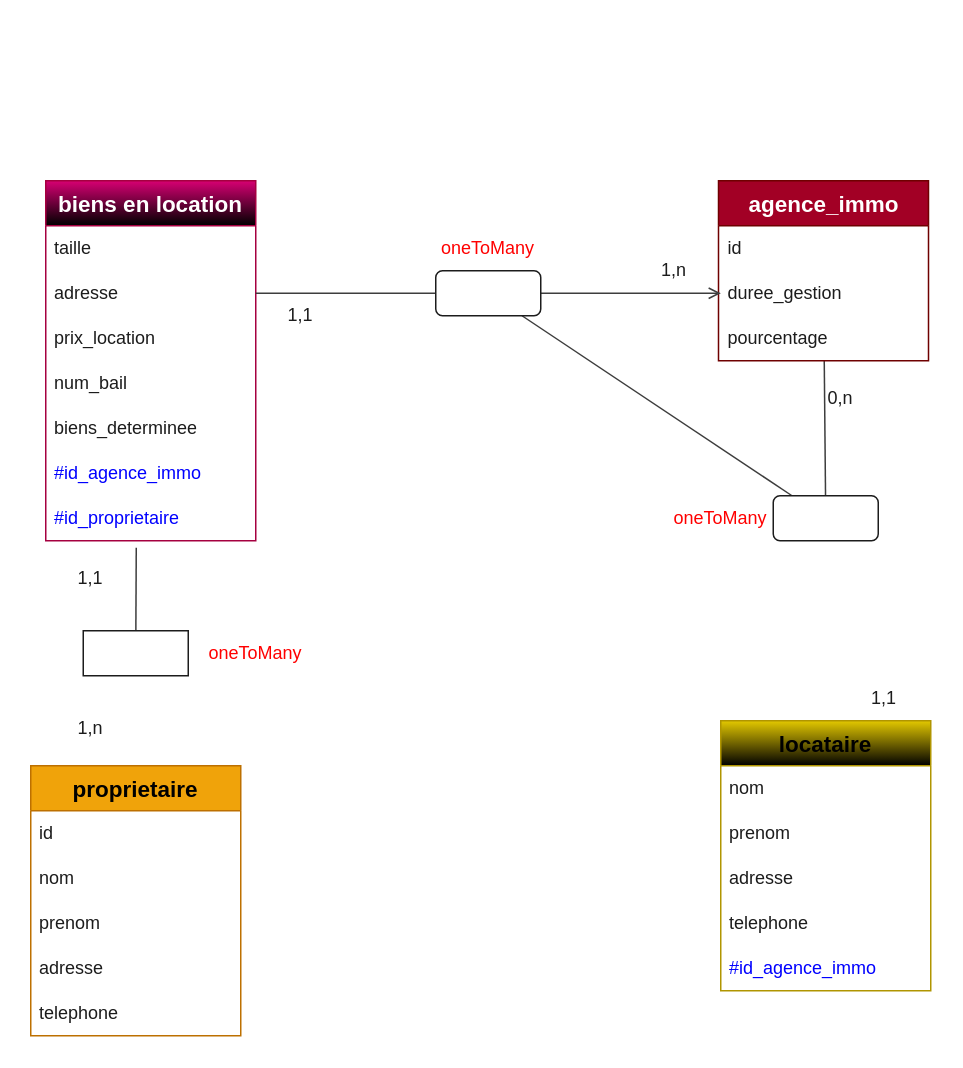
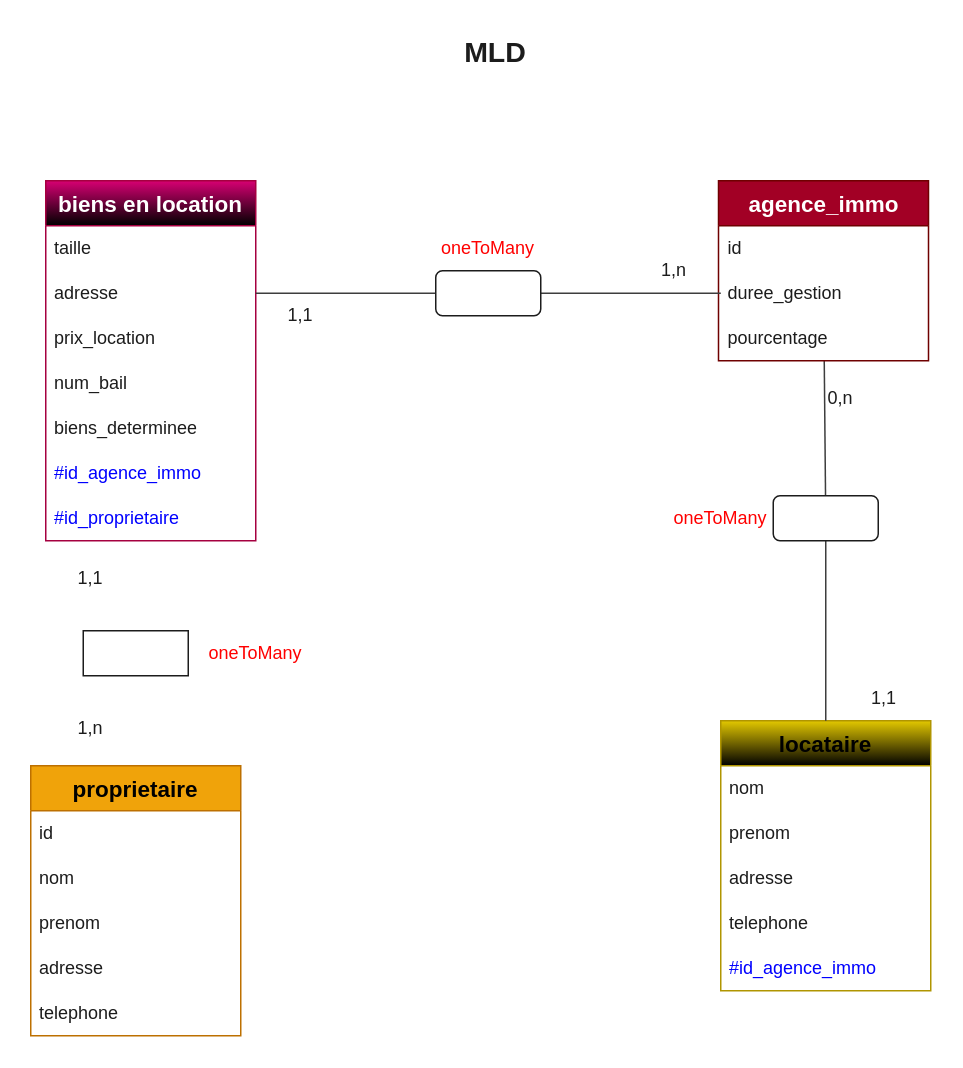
node "MLD": added
edge "gerer" -> "duree_gestion": arrowhead open -> none
edge "gerer" -- "louer": now "locataire" -- "louer"
edge "#id_proprietaire" -- "confier": removed
